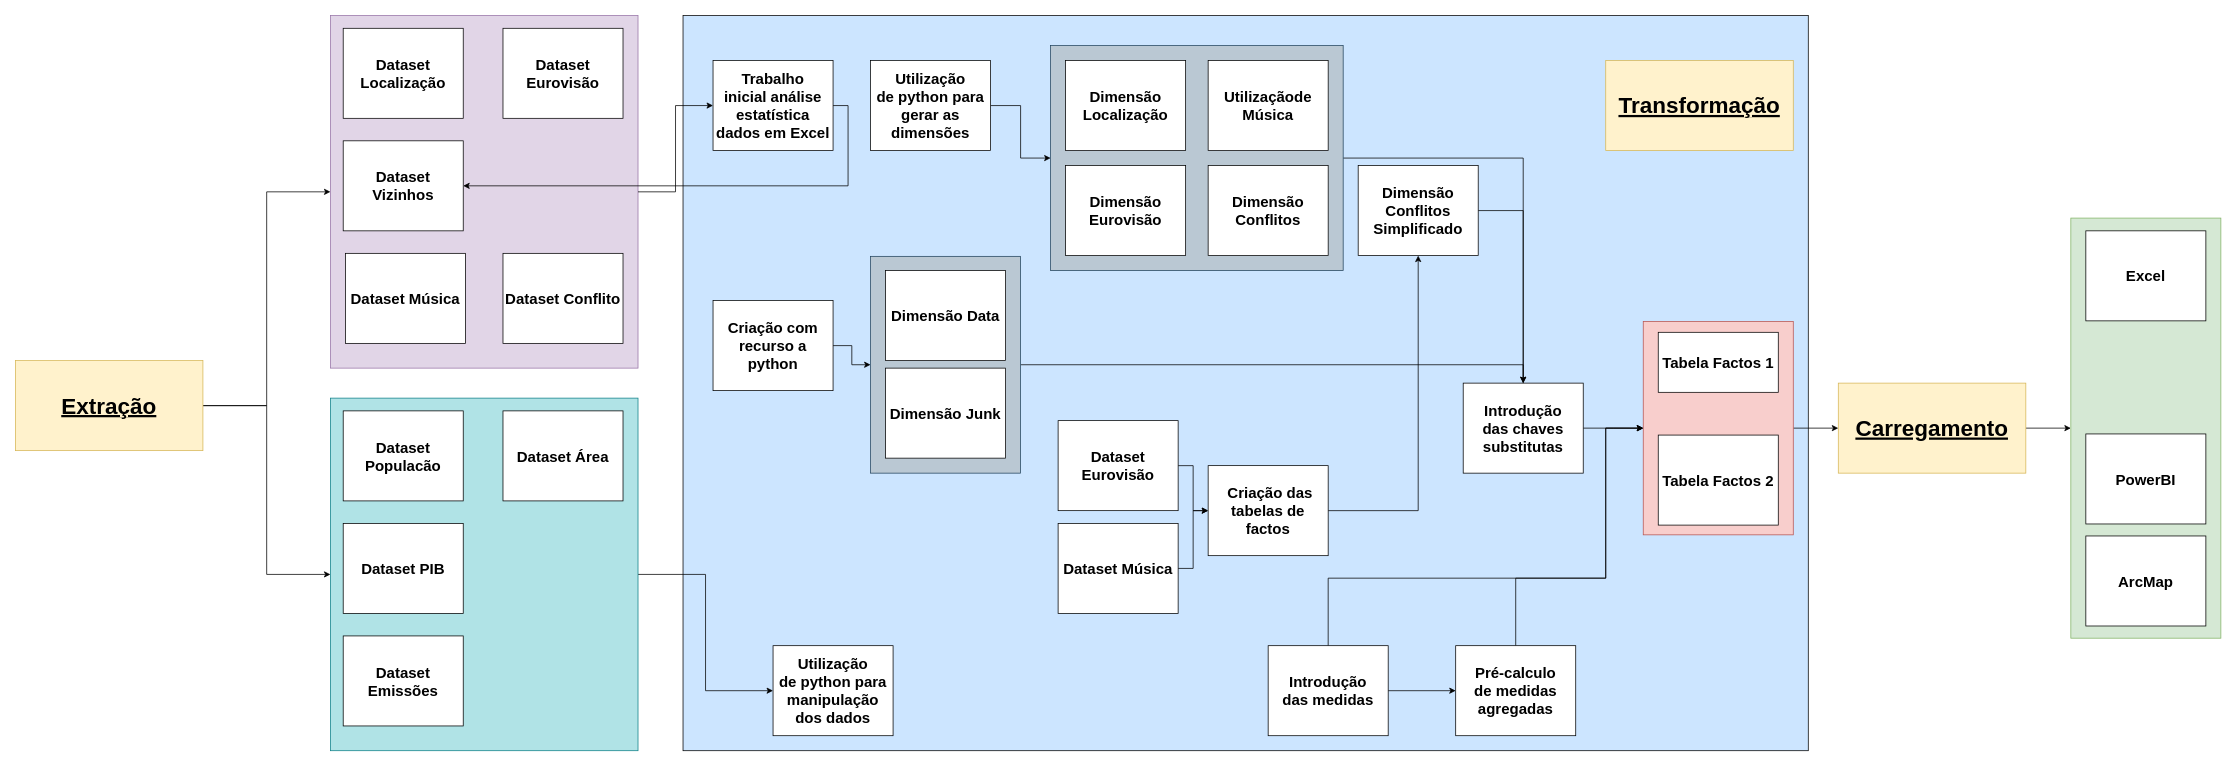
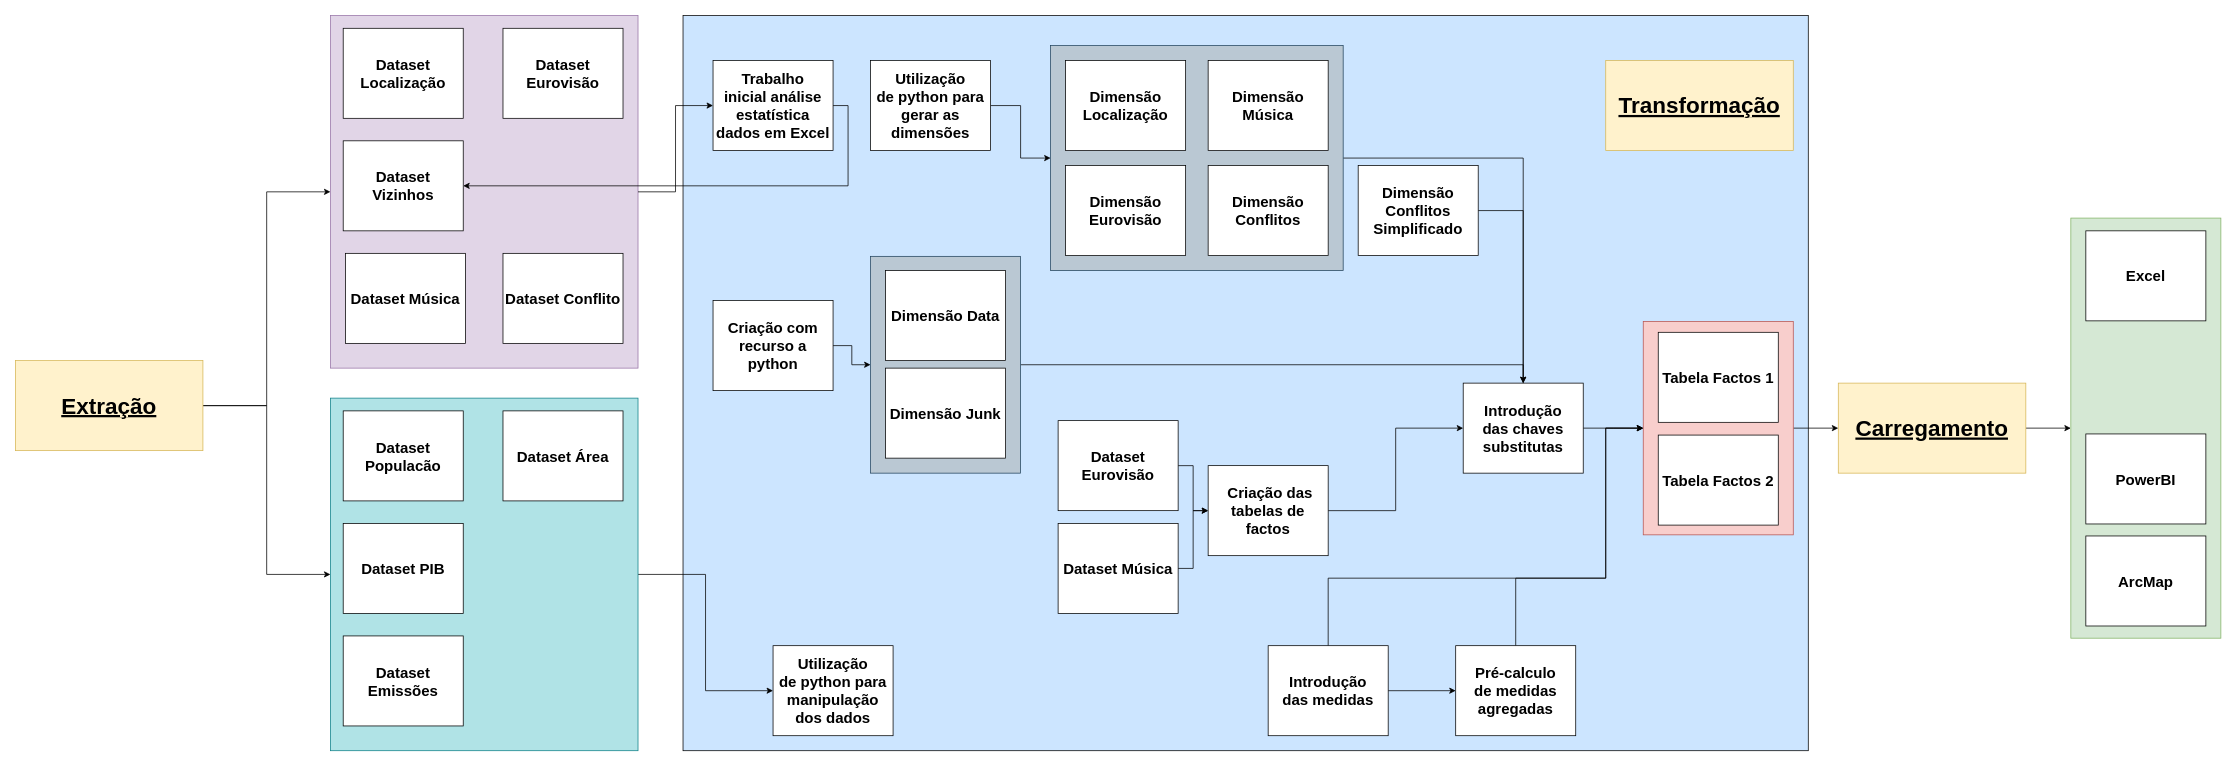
node "Utilizaçãode Música": label "Utilizaçãode Música" -> "Dimensão Música"
node "Tabela Factos 1": size 120x60 -> 120x90
edge "Criação dastabelas de factos" -> "DimensãoConflitos Simplificado": now "Criação dastabelas de factos" -> "Introduçãodas chaves substitutas"
